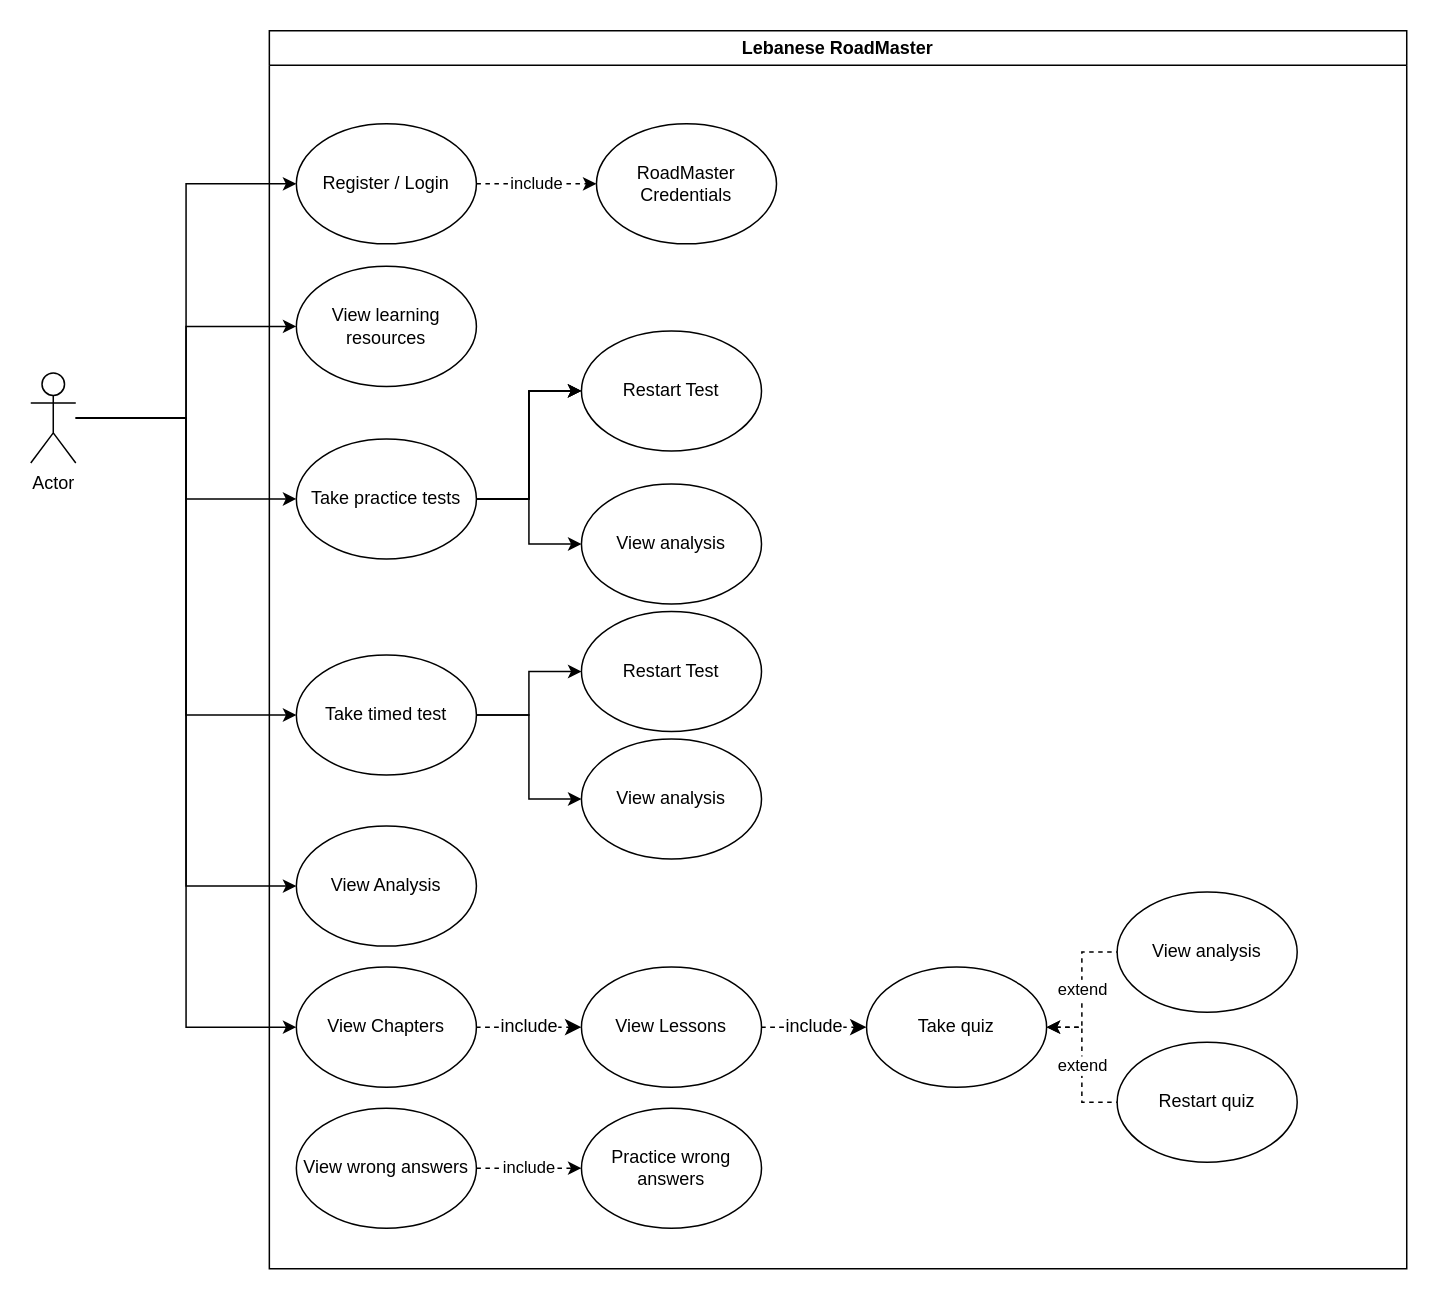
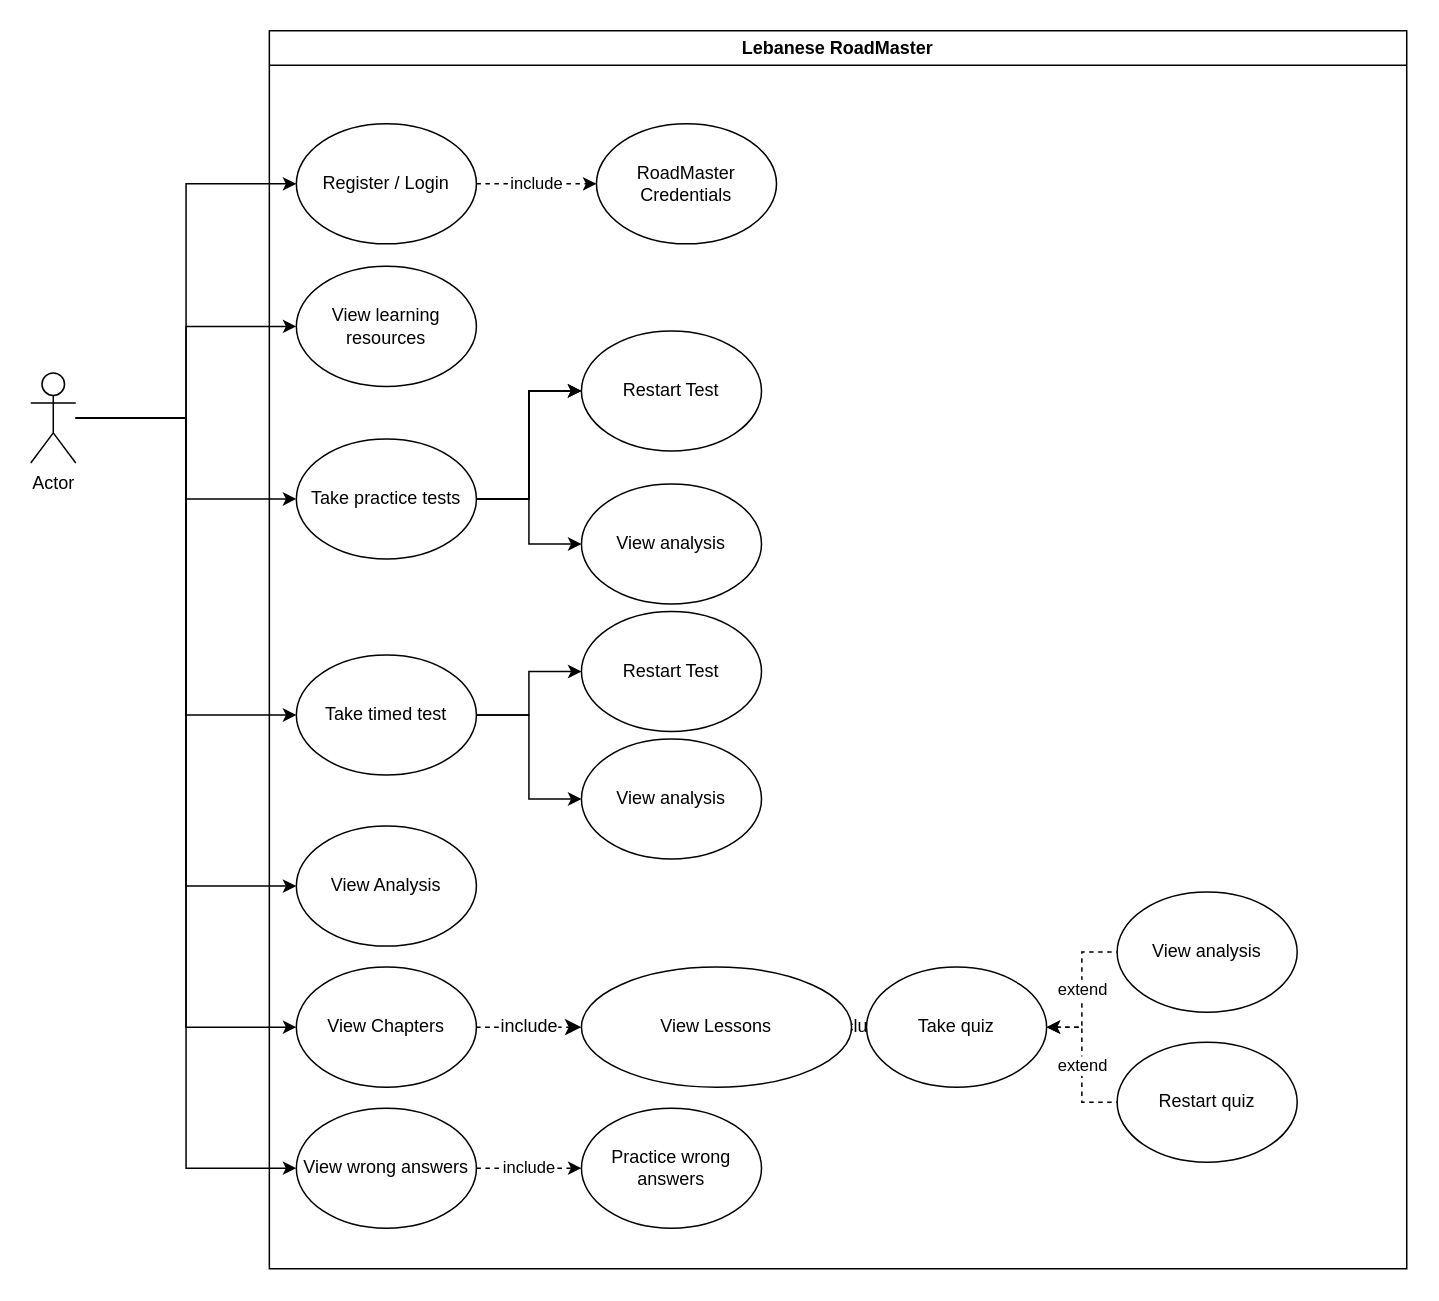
node "View Lessons": size 180x120 -> 270x120
edge "Actor" -> "View wrong answers": added
